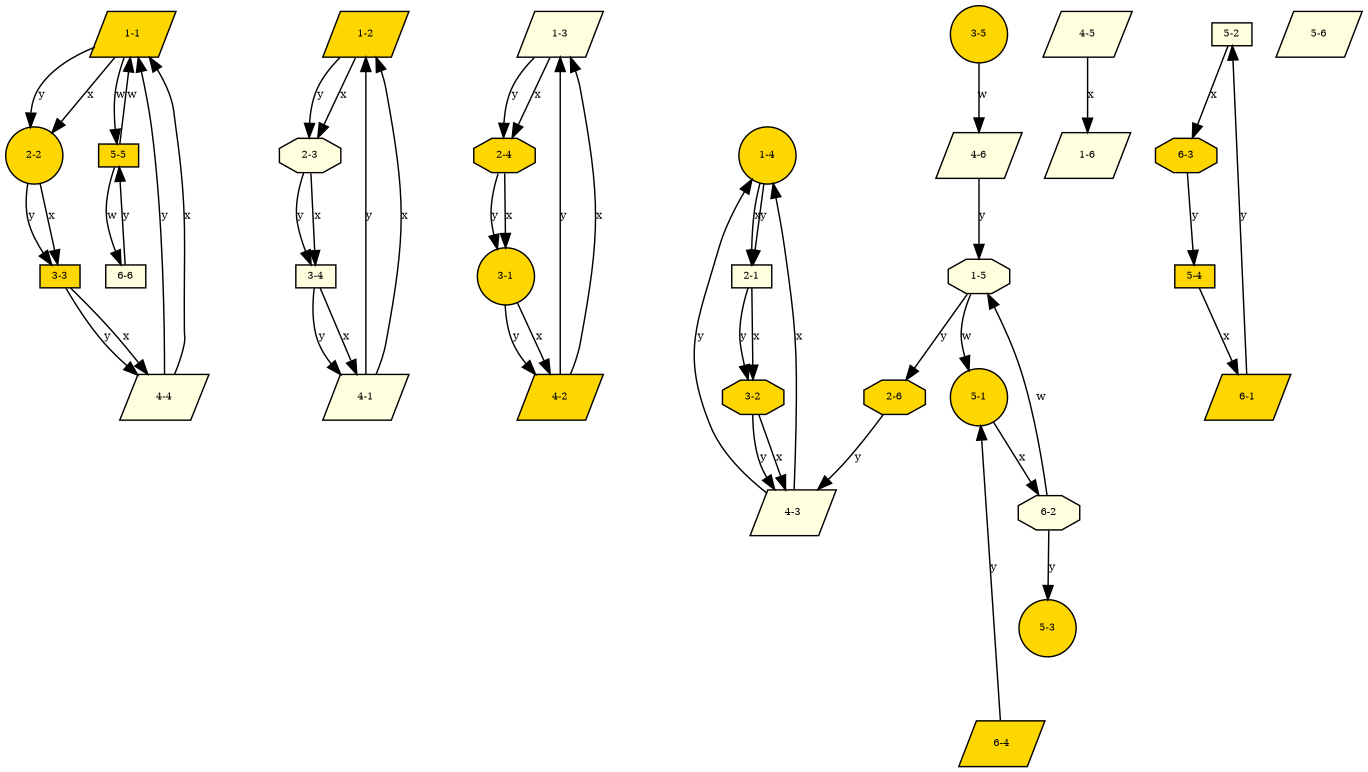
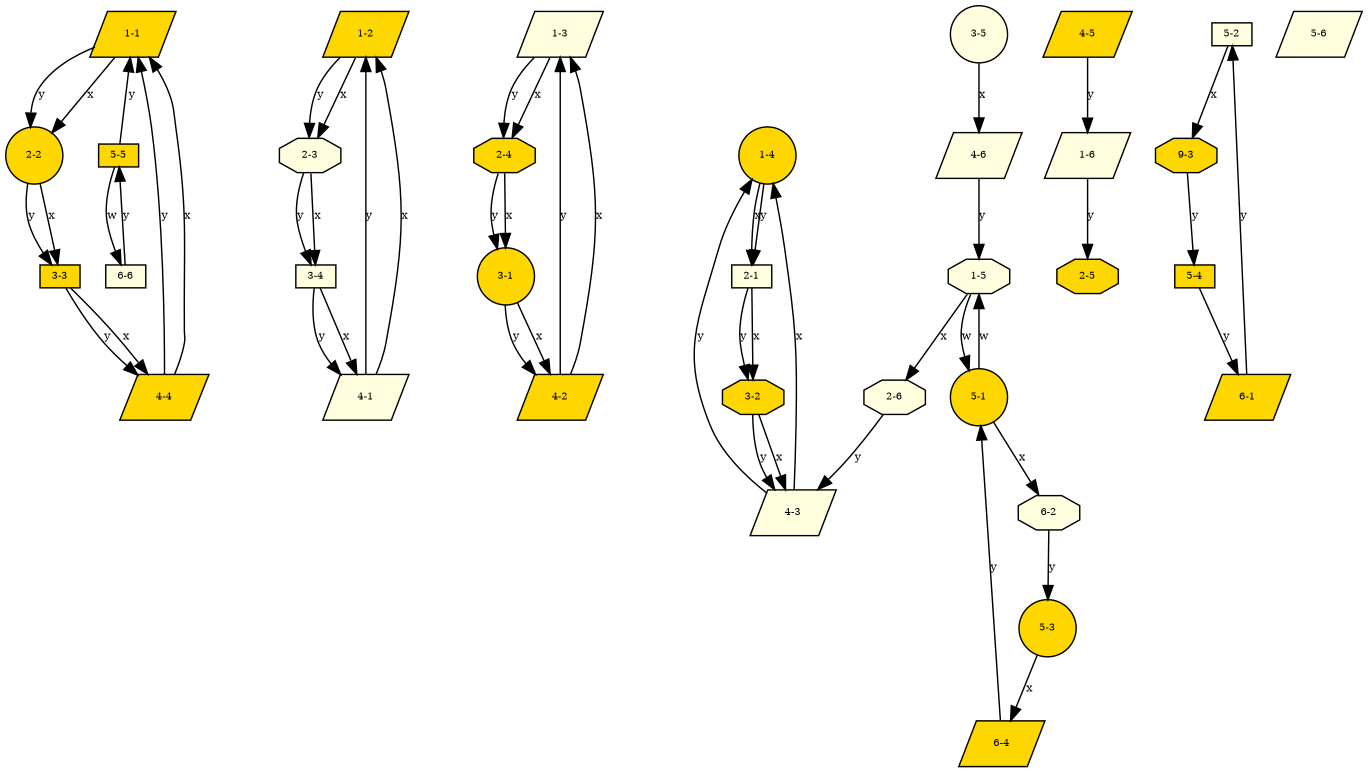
node "3-5": fillcolor gold -> lightyellow
node "4-5": fillcolor lightyellow -> gold
edge "1-1" -> "5-5": removed, label "w"
edge "5-5" -> "1-1": label "w" -> "y"
edge "3-5" -> "4-6": label "w" -> "x"
edge "4-5" -> "1-6": label "x" -> "y"
node "6-3": label "6-3" -> "9-3"
node "2-5": added
edge "1-5" -> "2-6": label "y" -> "x"
edge "5-4" -> "6-1": label "x" -> "y"
node "4-4": fillcolor lightyellow -> gold
node "2-6": fillcolor gold -> lightyellow
edge "6-2" -> "1-5": now "5-1" -> "1-5"
edge "5-3" -> "6-4": added, label "x"
